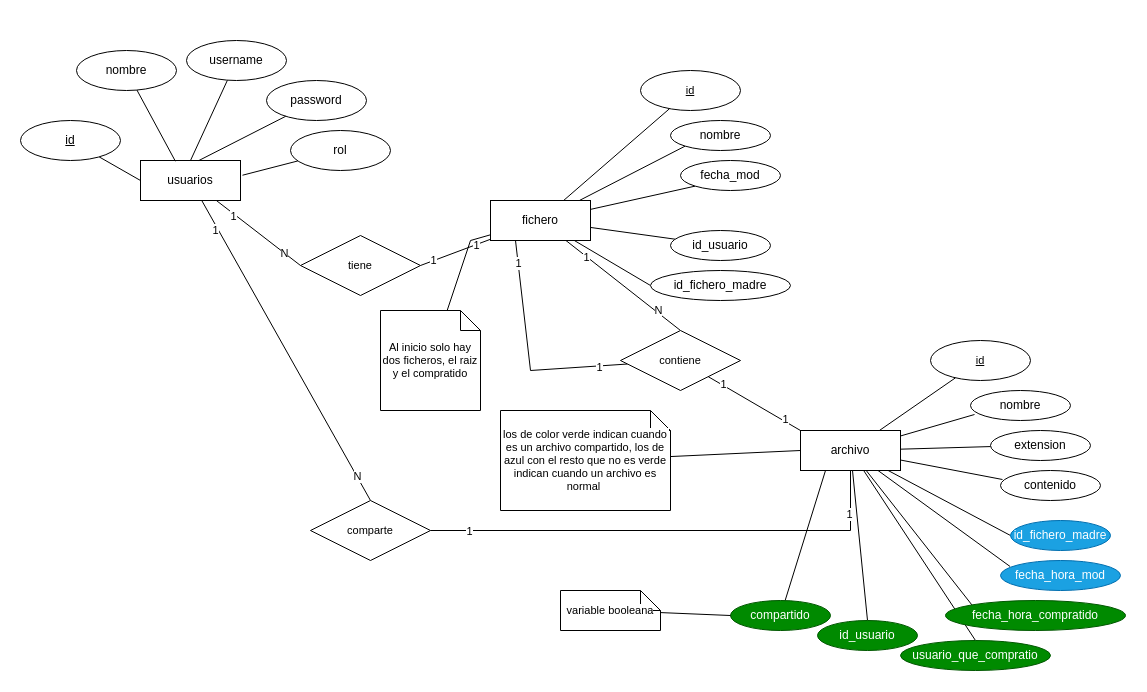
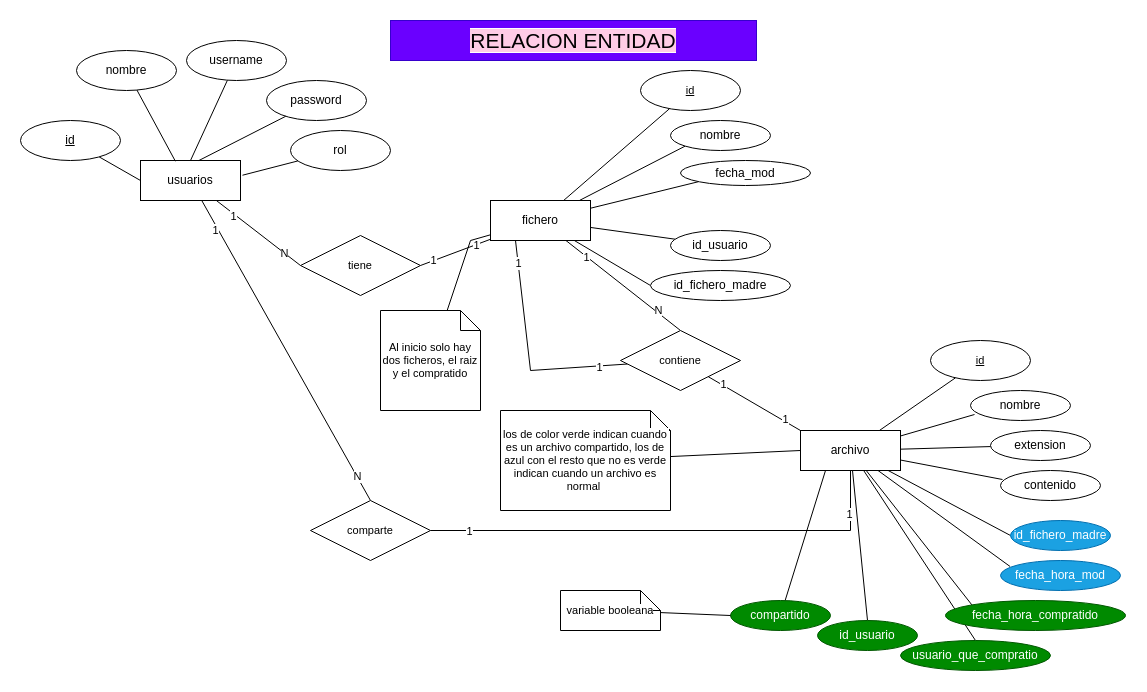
node "RELACION ENTIDAD": added
node "fecha_mod": size 100x30 -> 130x25
